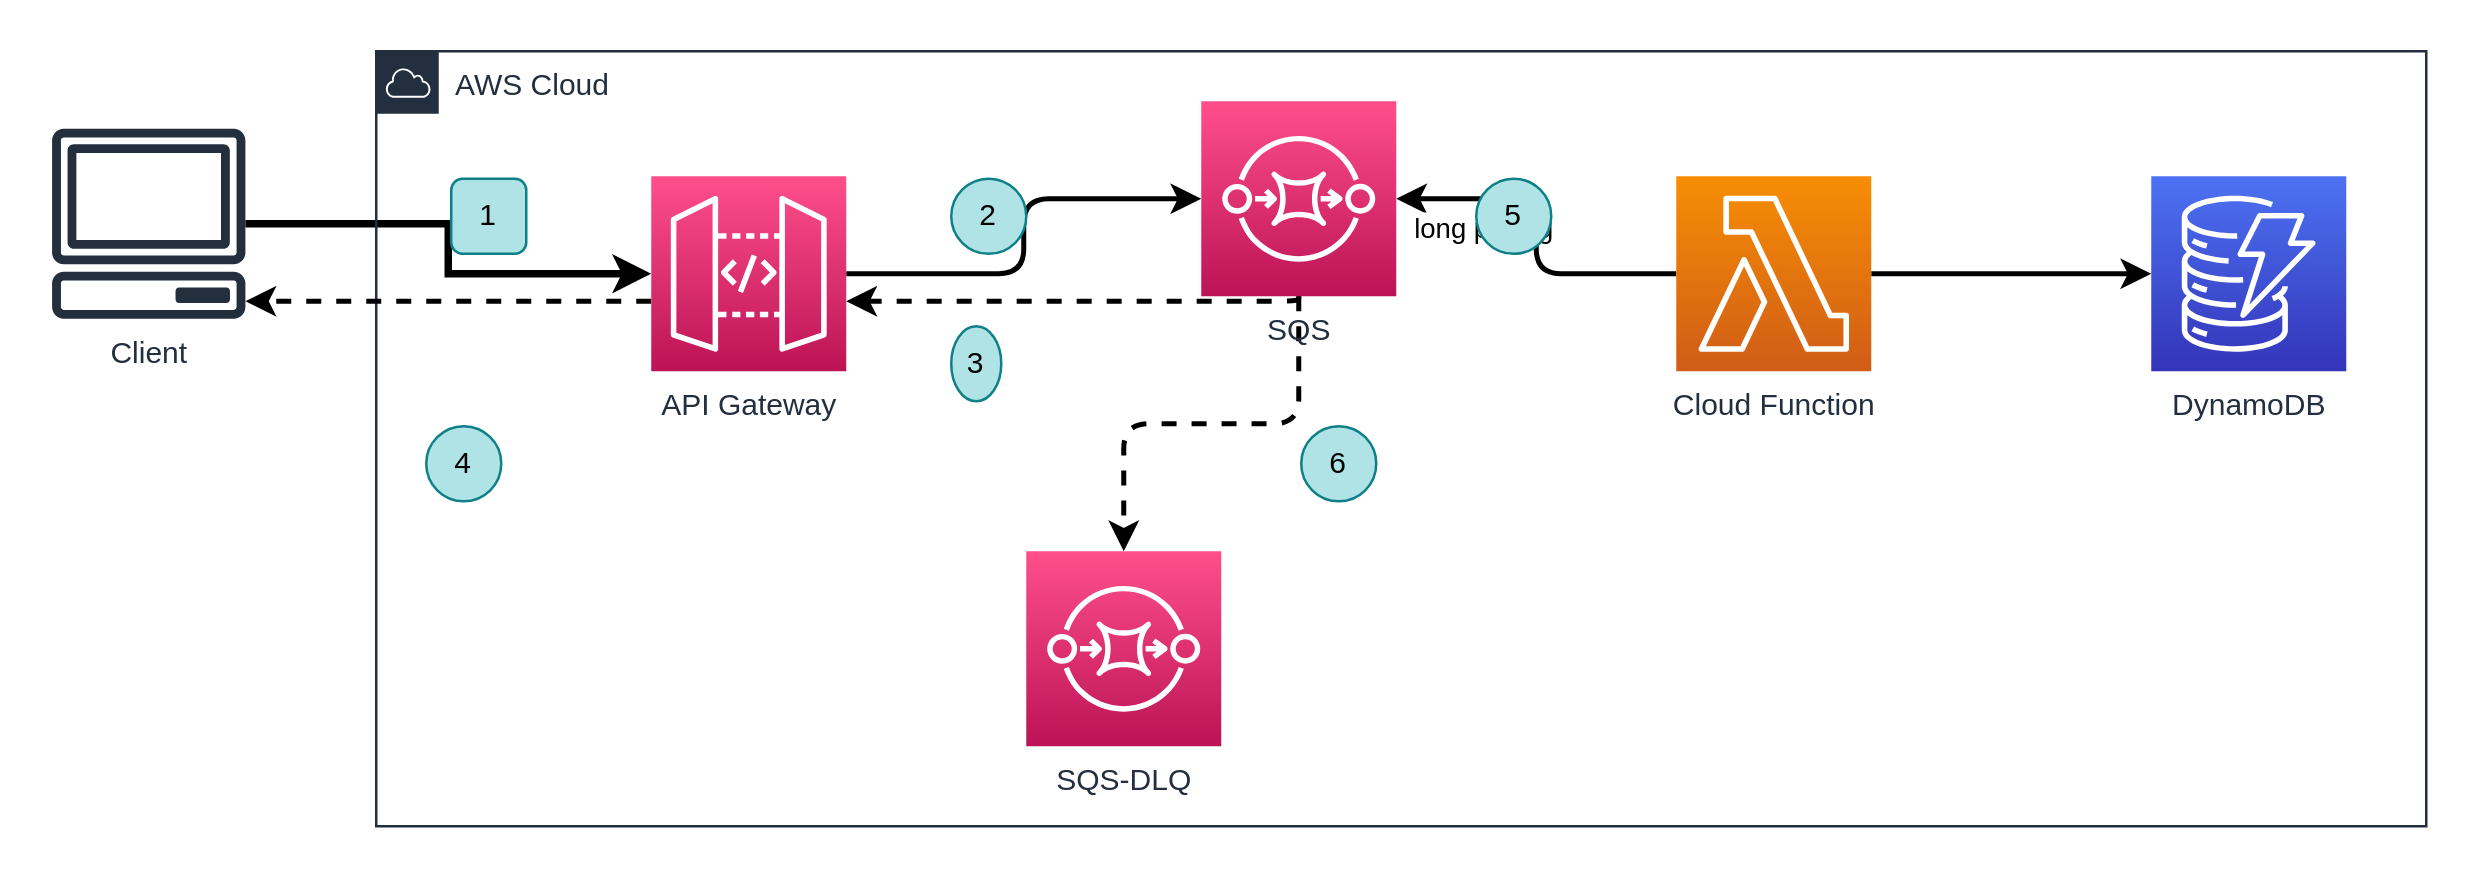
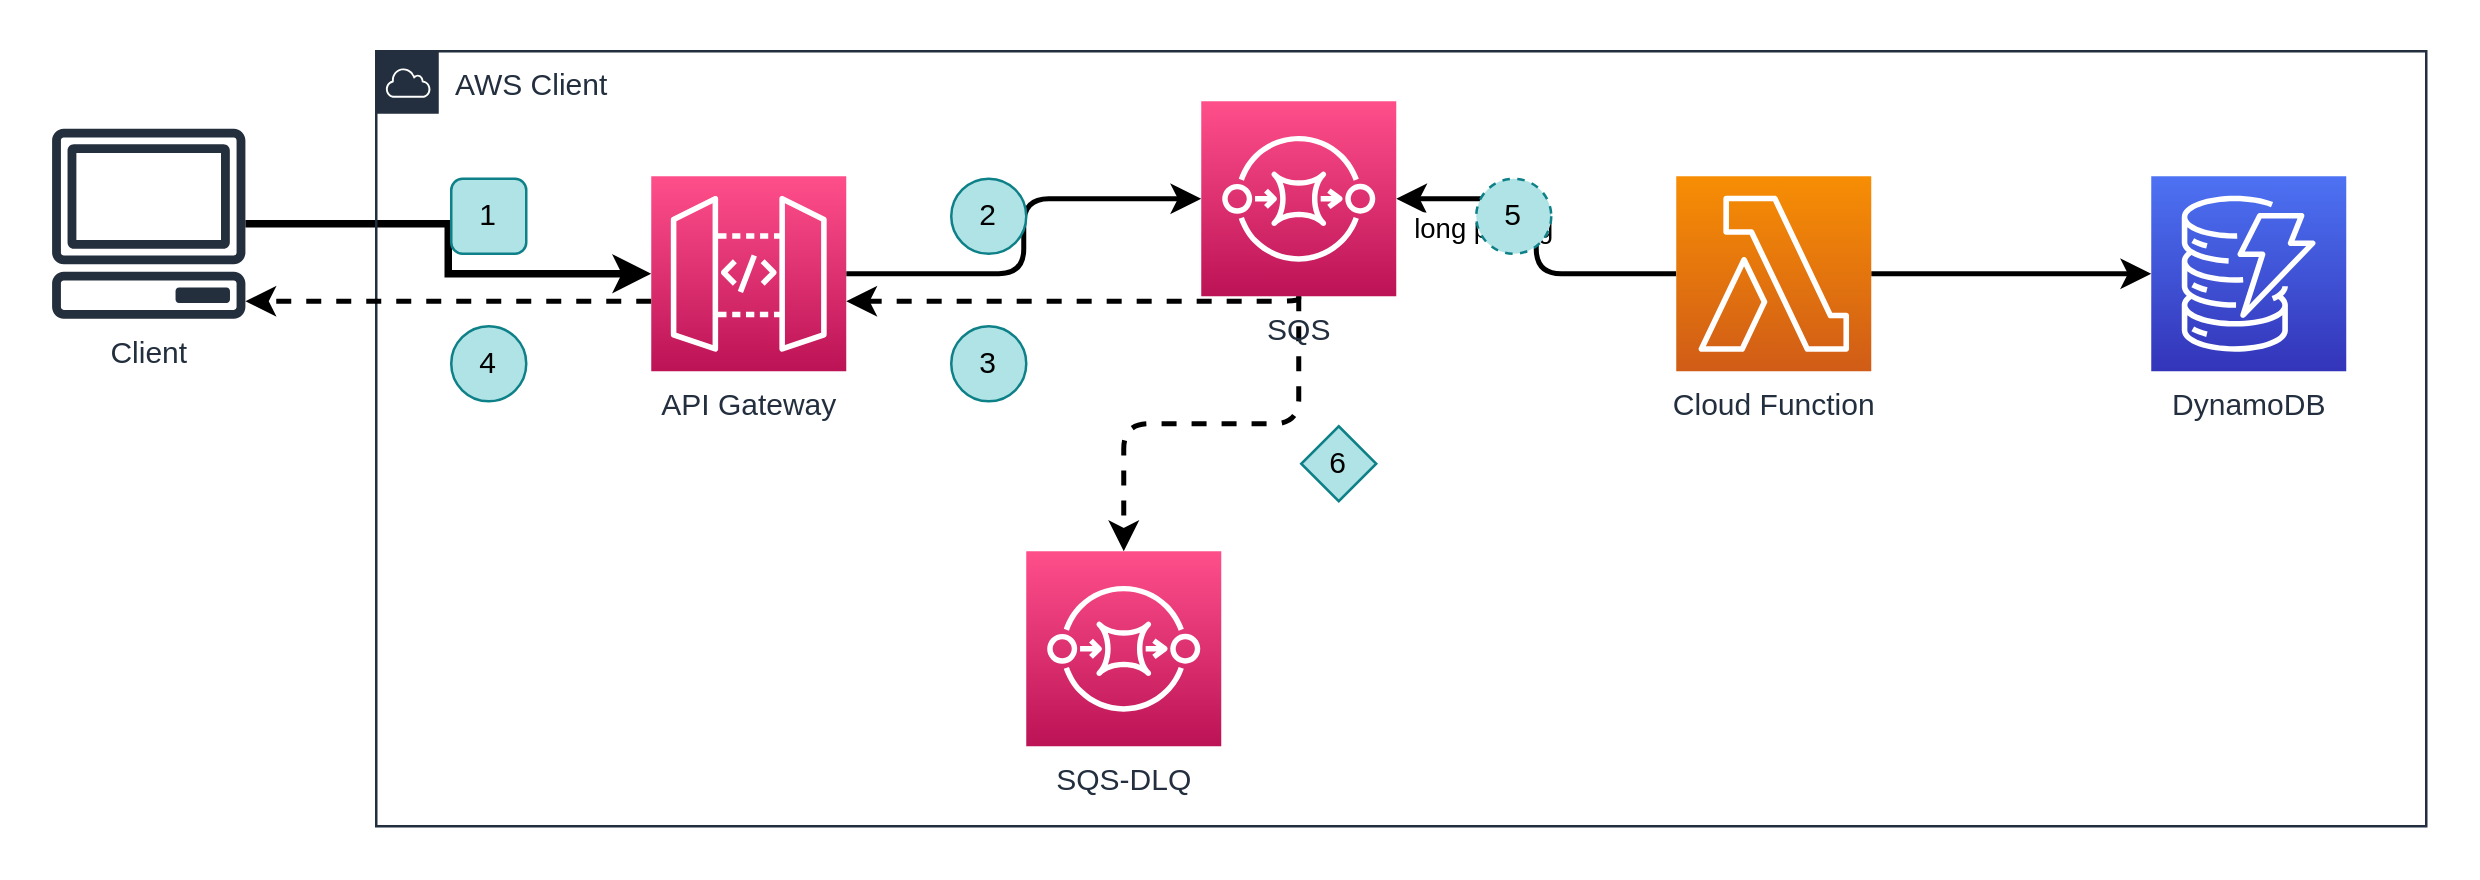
node "AWS Cloud": label "AWS Cloud" -> "AWS Client"
node "5": style solid -> dashed
node "3": size 50x75 -> 75x75
node "4": moved (464, 464) -> (489, 364)
node "6": shape ellipse -> diamond
